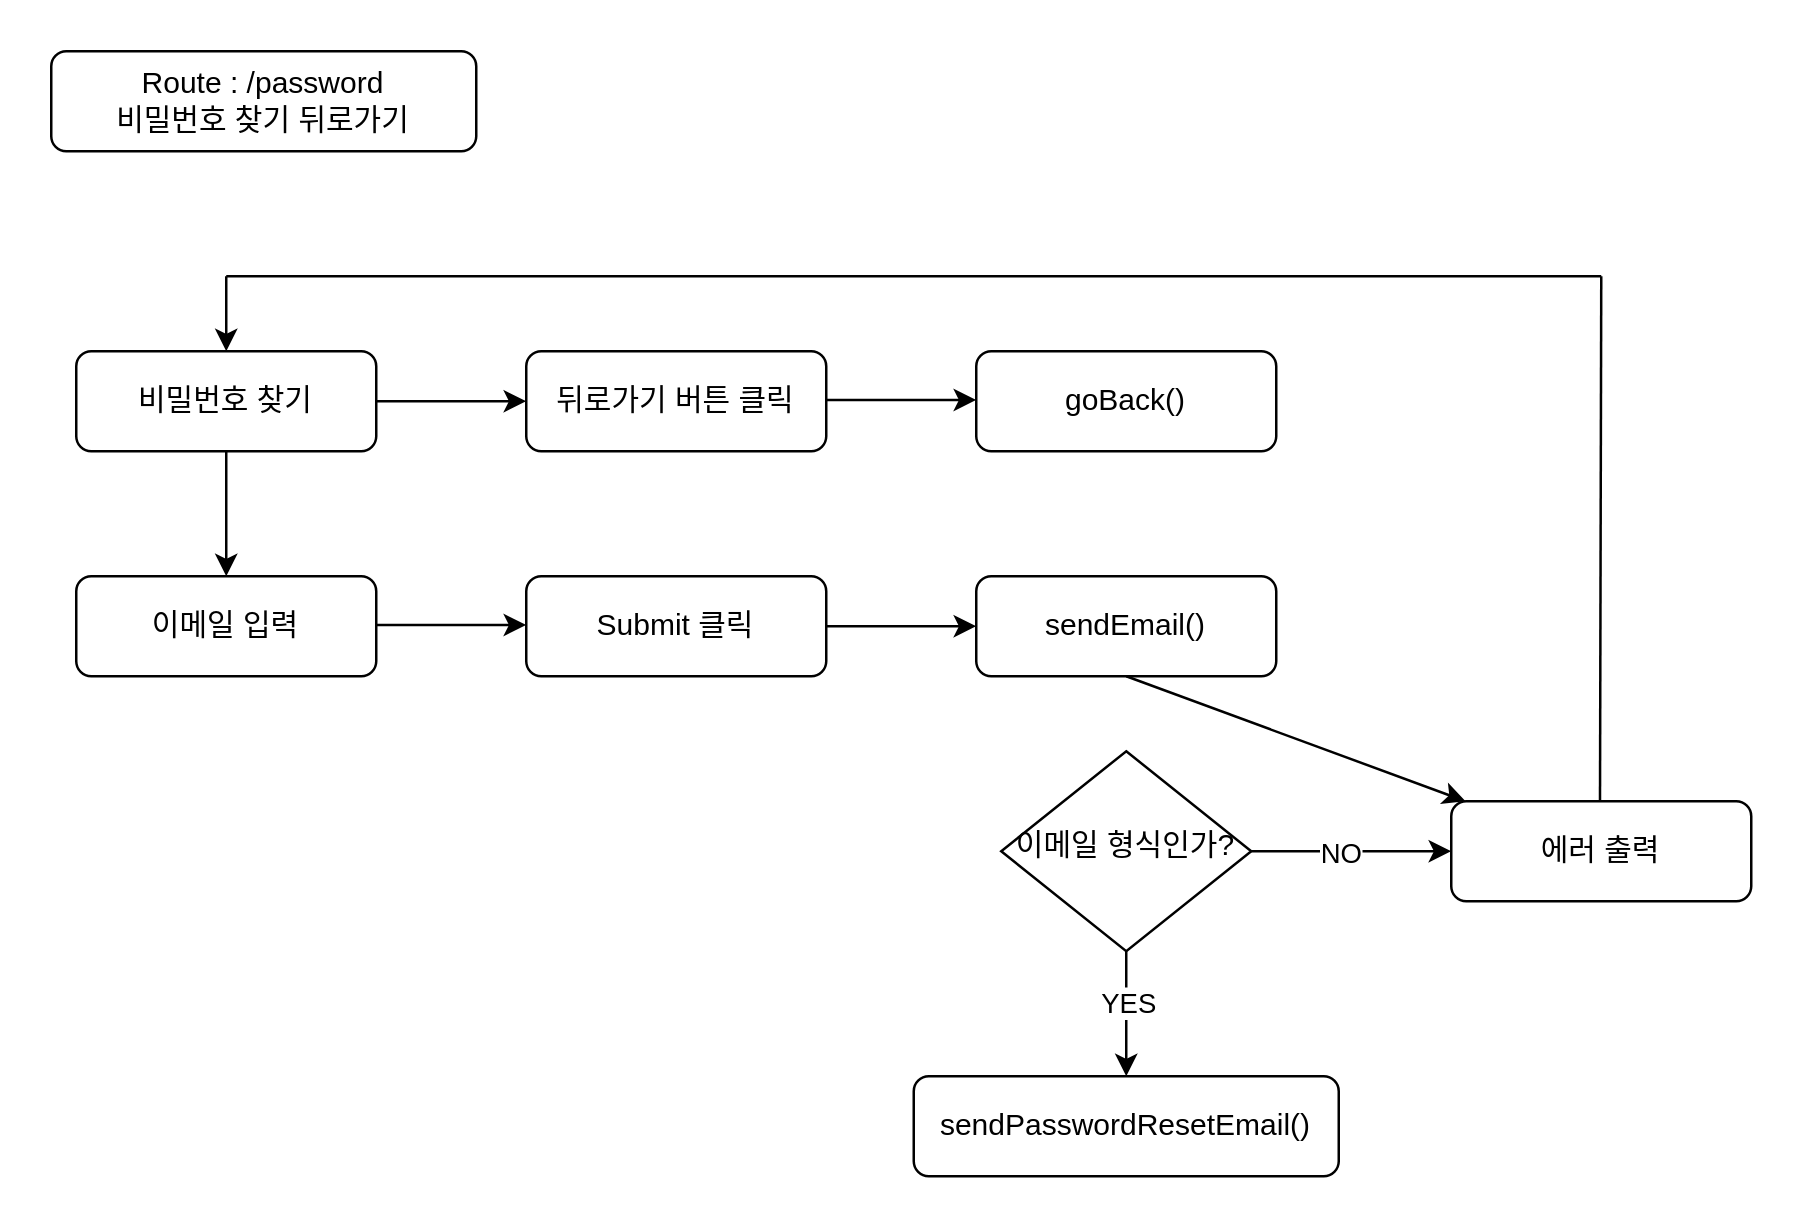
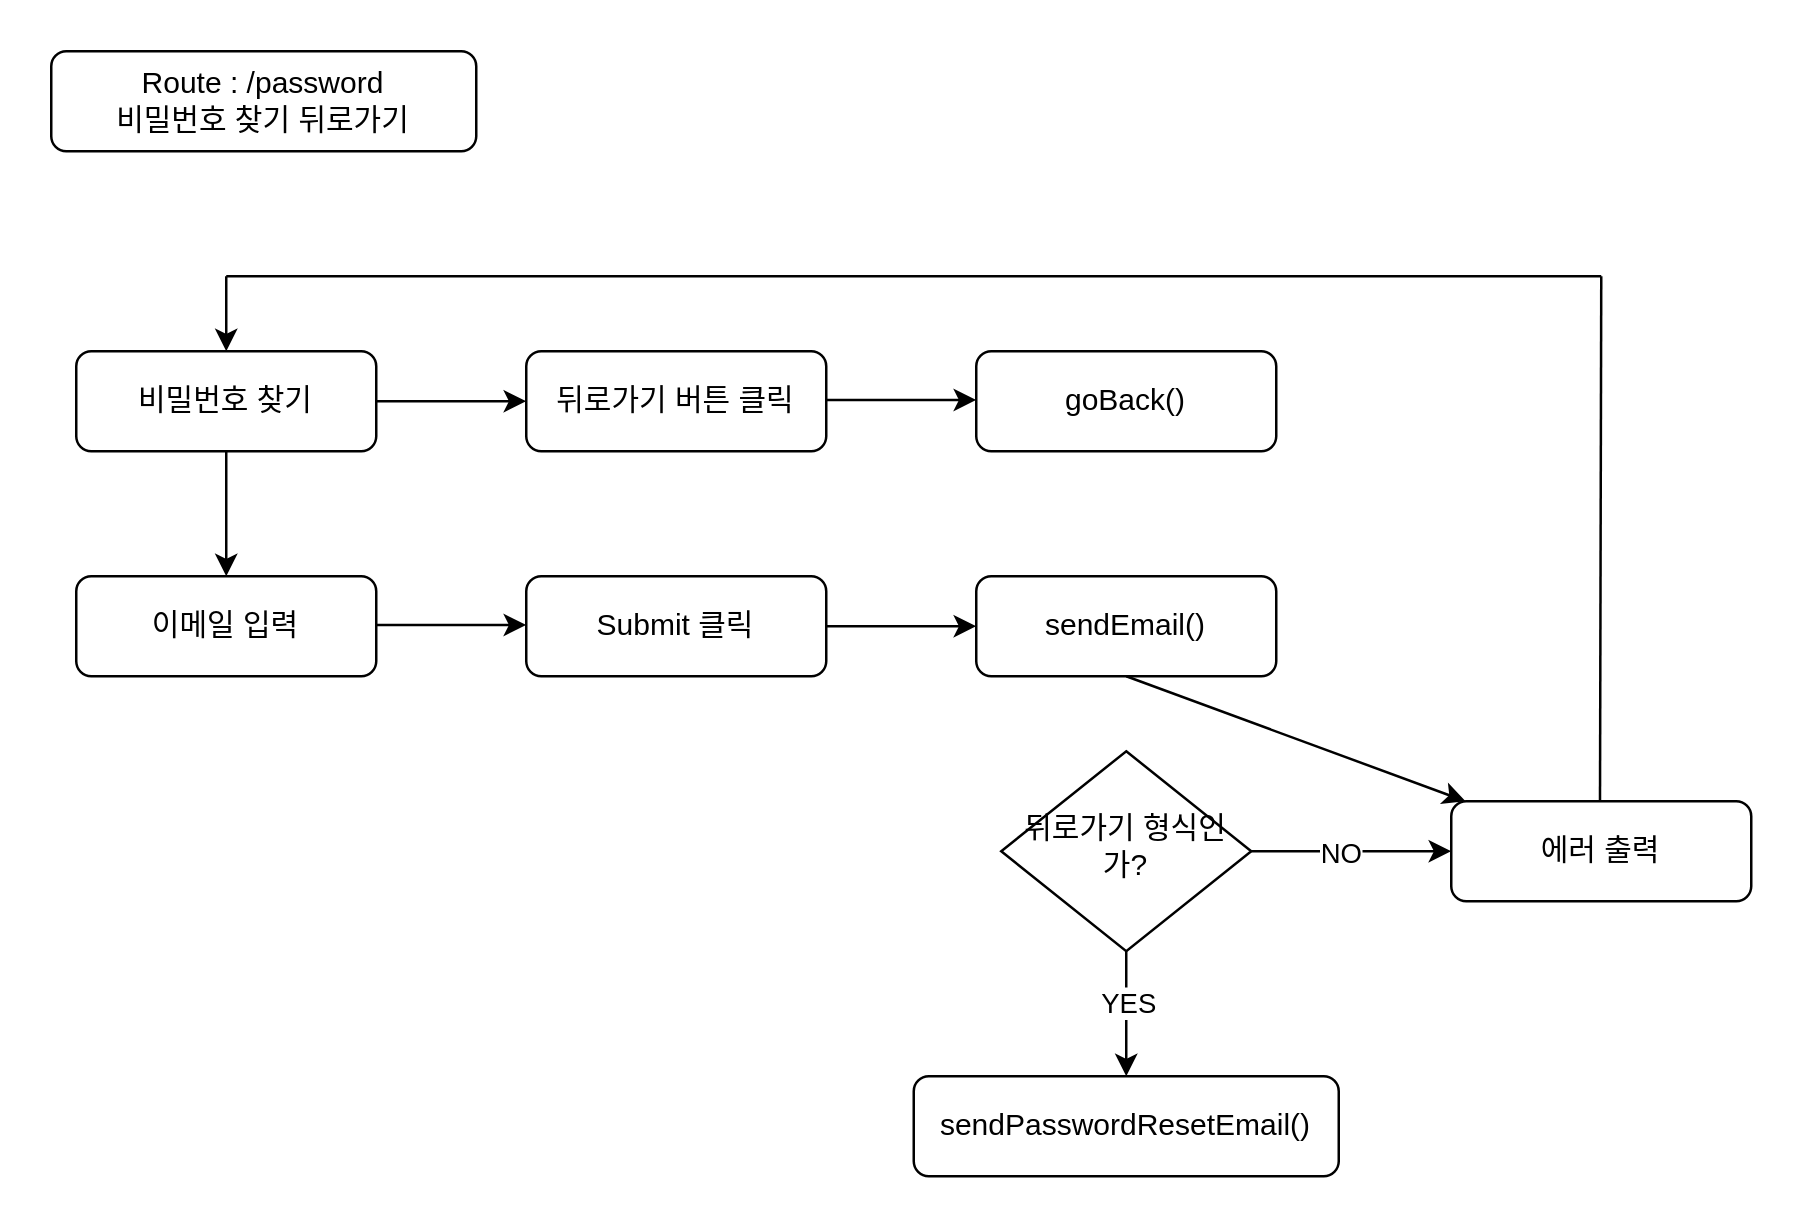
node "이메일 형식인가?": label "이메일 형식인가?" -> "뒤로가기 형식인가?"
